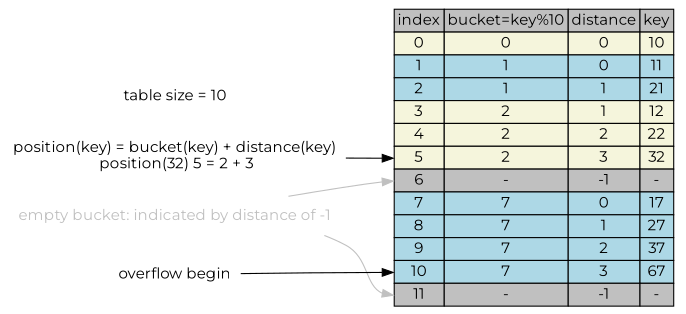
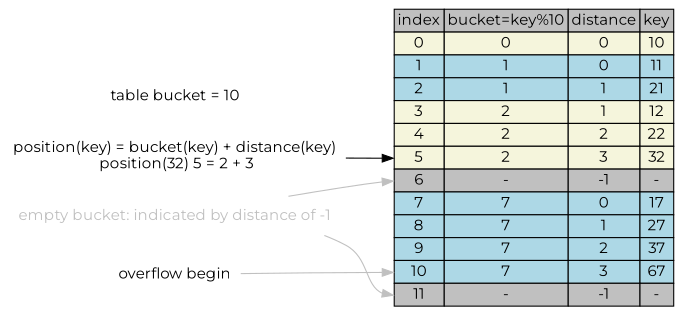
node "table size = 10": label "table size = 10" -> "table bucket = 10"
edge "overflow begin" -> "index": color black -> grey
